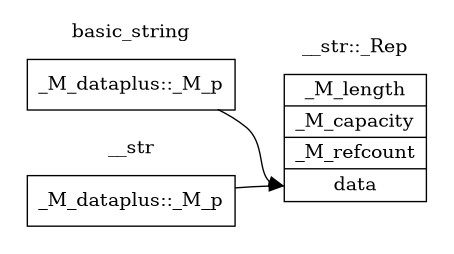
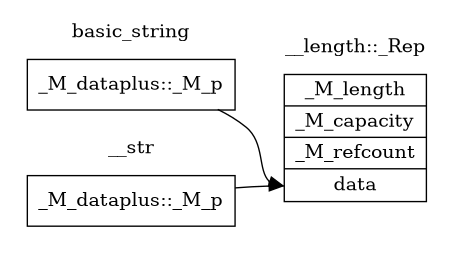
cluster "__str::_Rep": label "__str::_Rep" -> "__length::_Rep"
